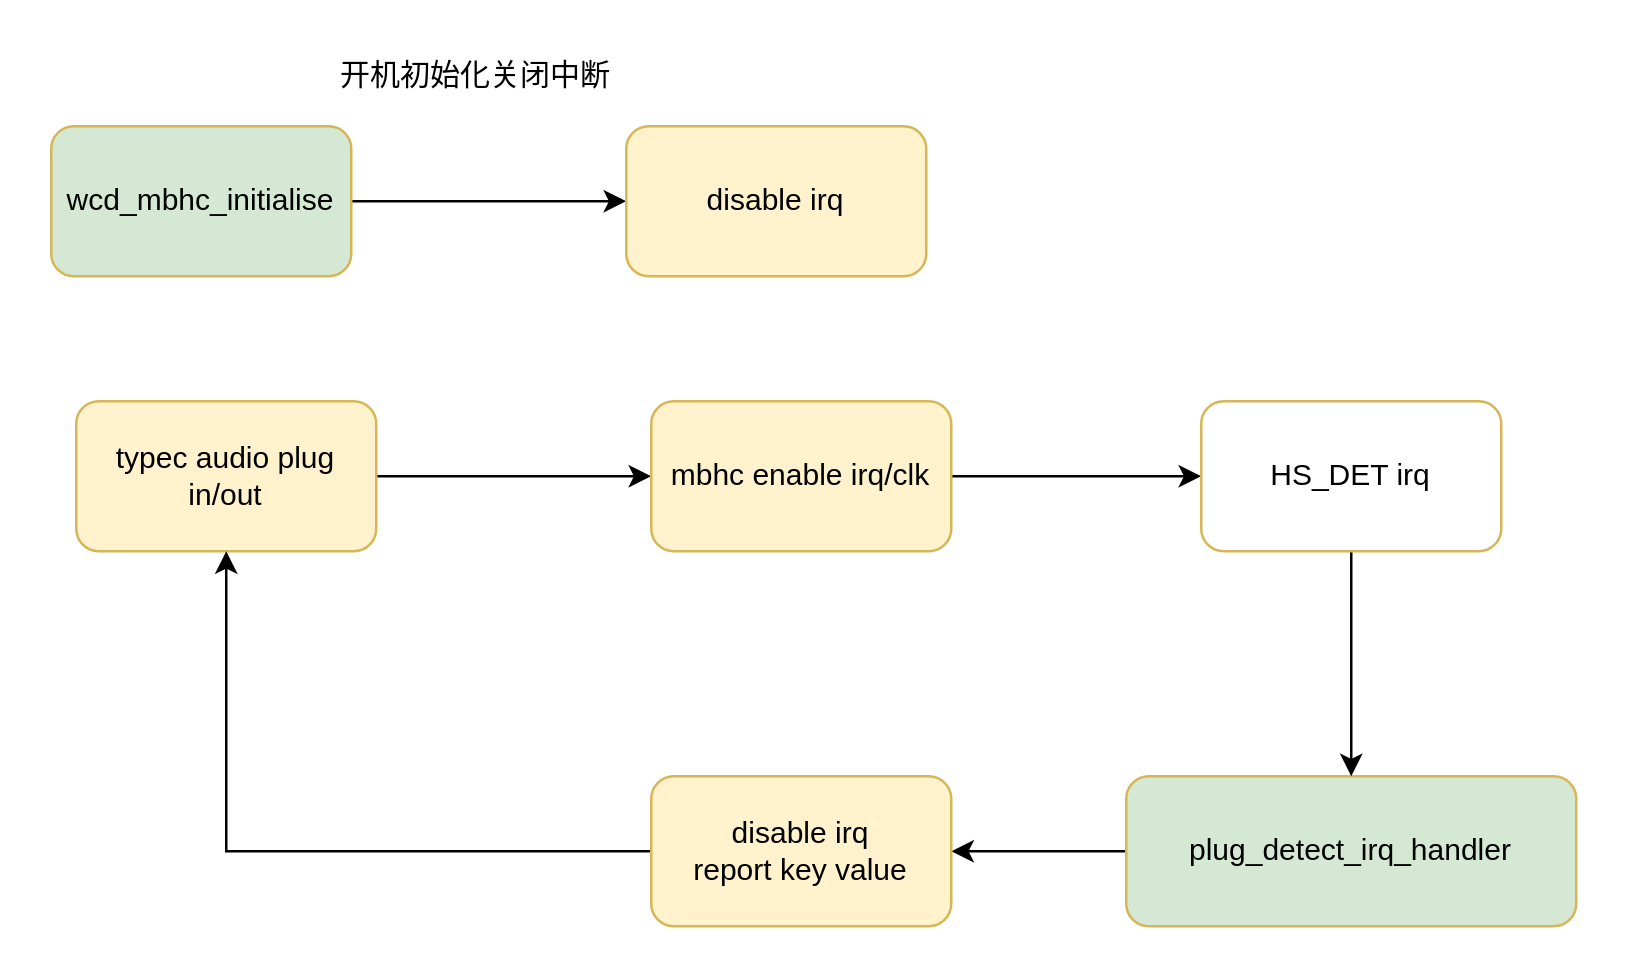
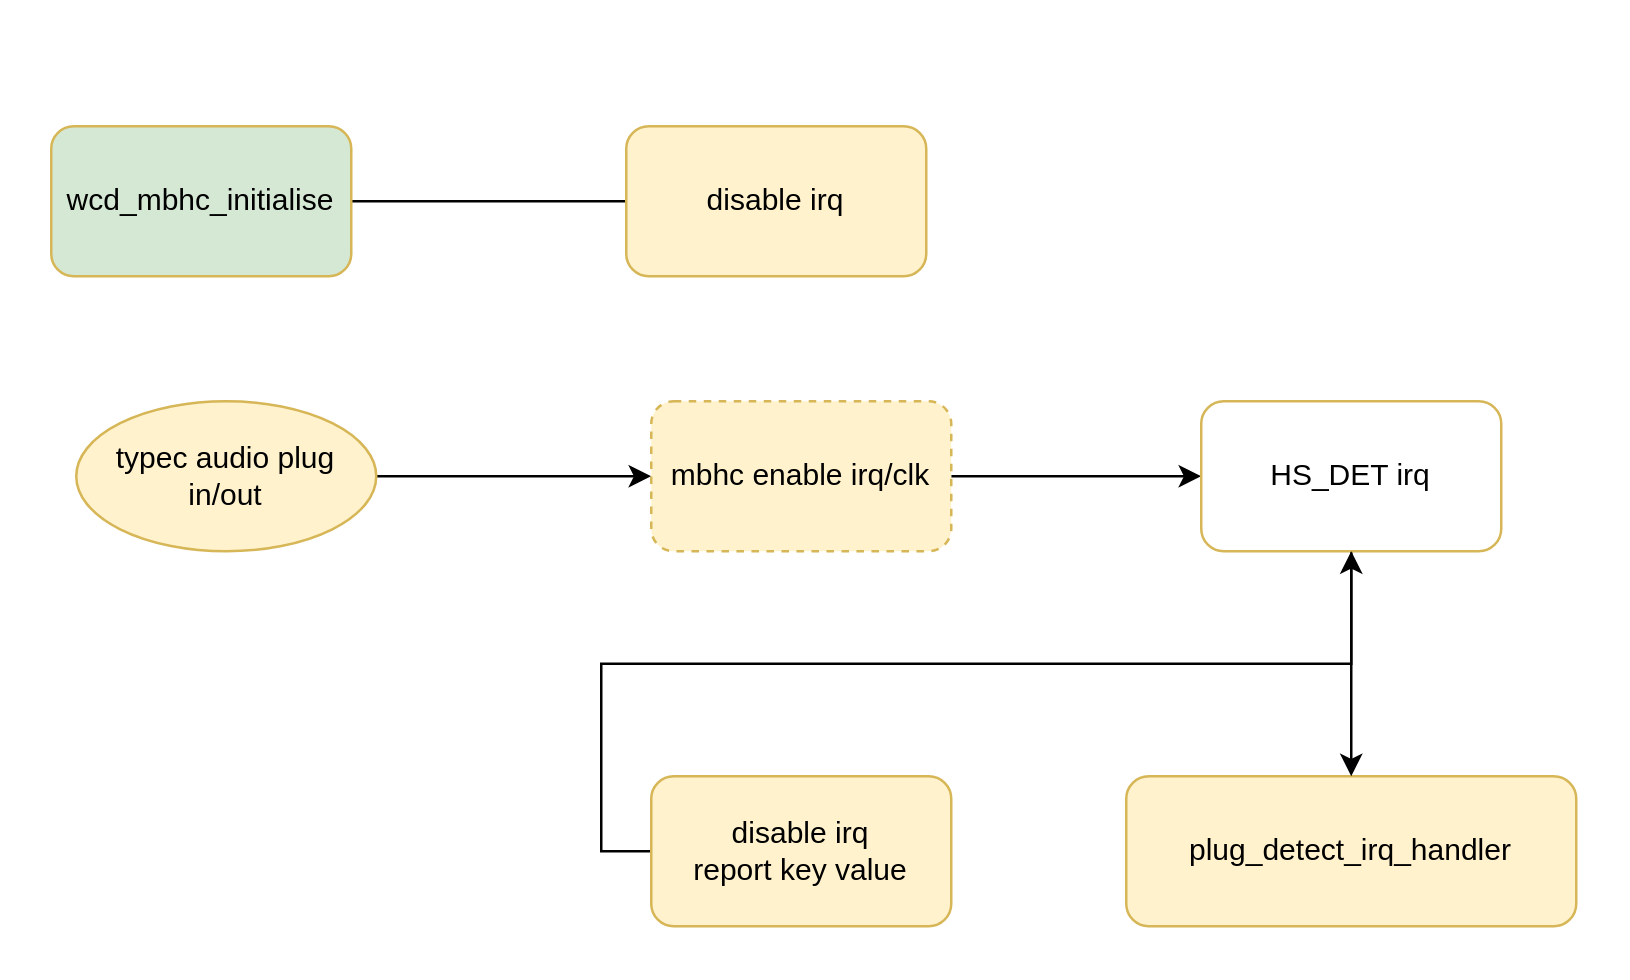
node "开机初始化关闭中断": removed
edge "wcd_mbhc_initialise" -> "disable irq": arrowhead classic -> none
node "typec audio plug in/out": shape rounded rectangle -> ellipse
node "mbhc enable irq/clk": style solid -> dashed
edge "disable irq report key value" -> "typec audio plug in/out": now "disable irq report key value" -> "HS_DET irq"
edge "plug_detect_irq_handler" -> "disable irq report key value": removed
node "plug_detect_irq_handler": fillcolor #d5e8d4 -> #fff2cc
